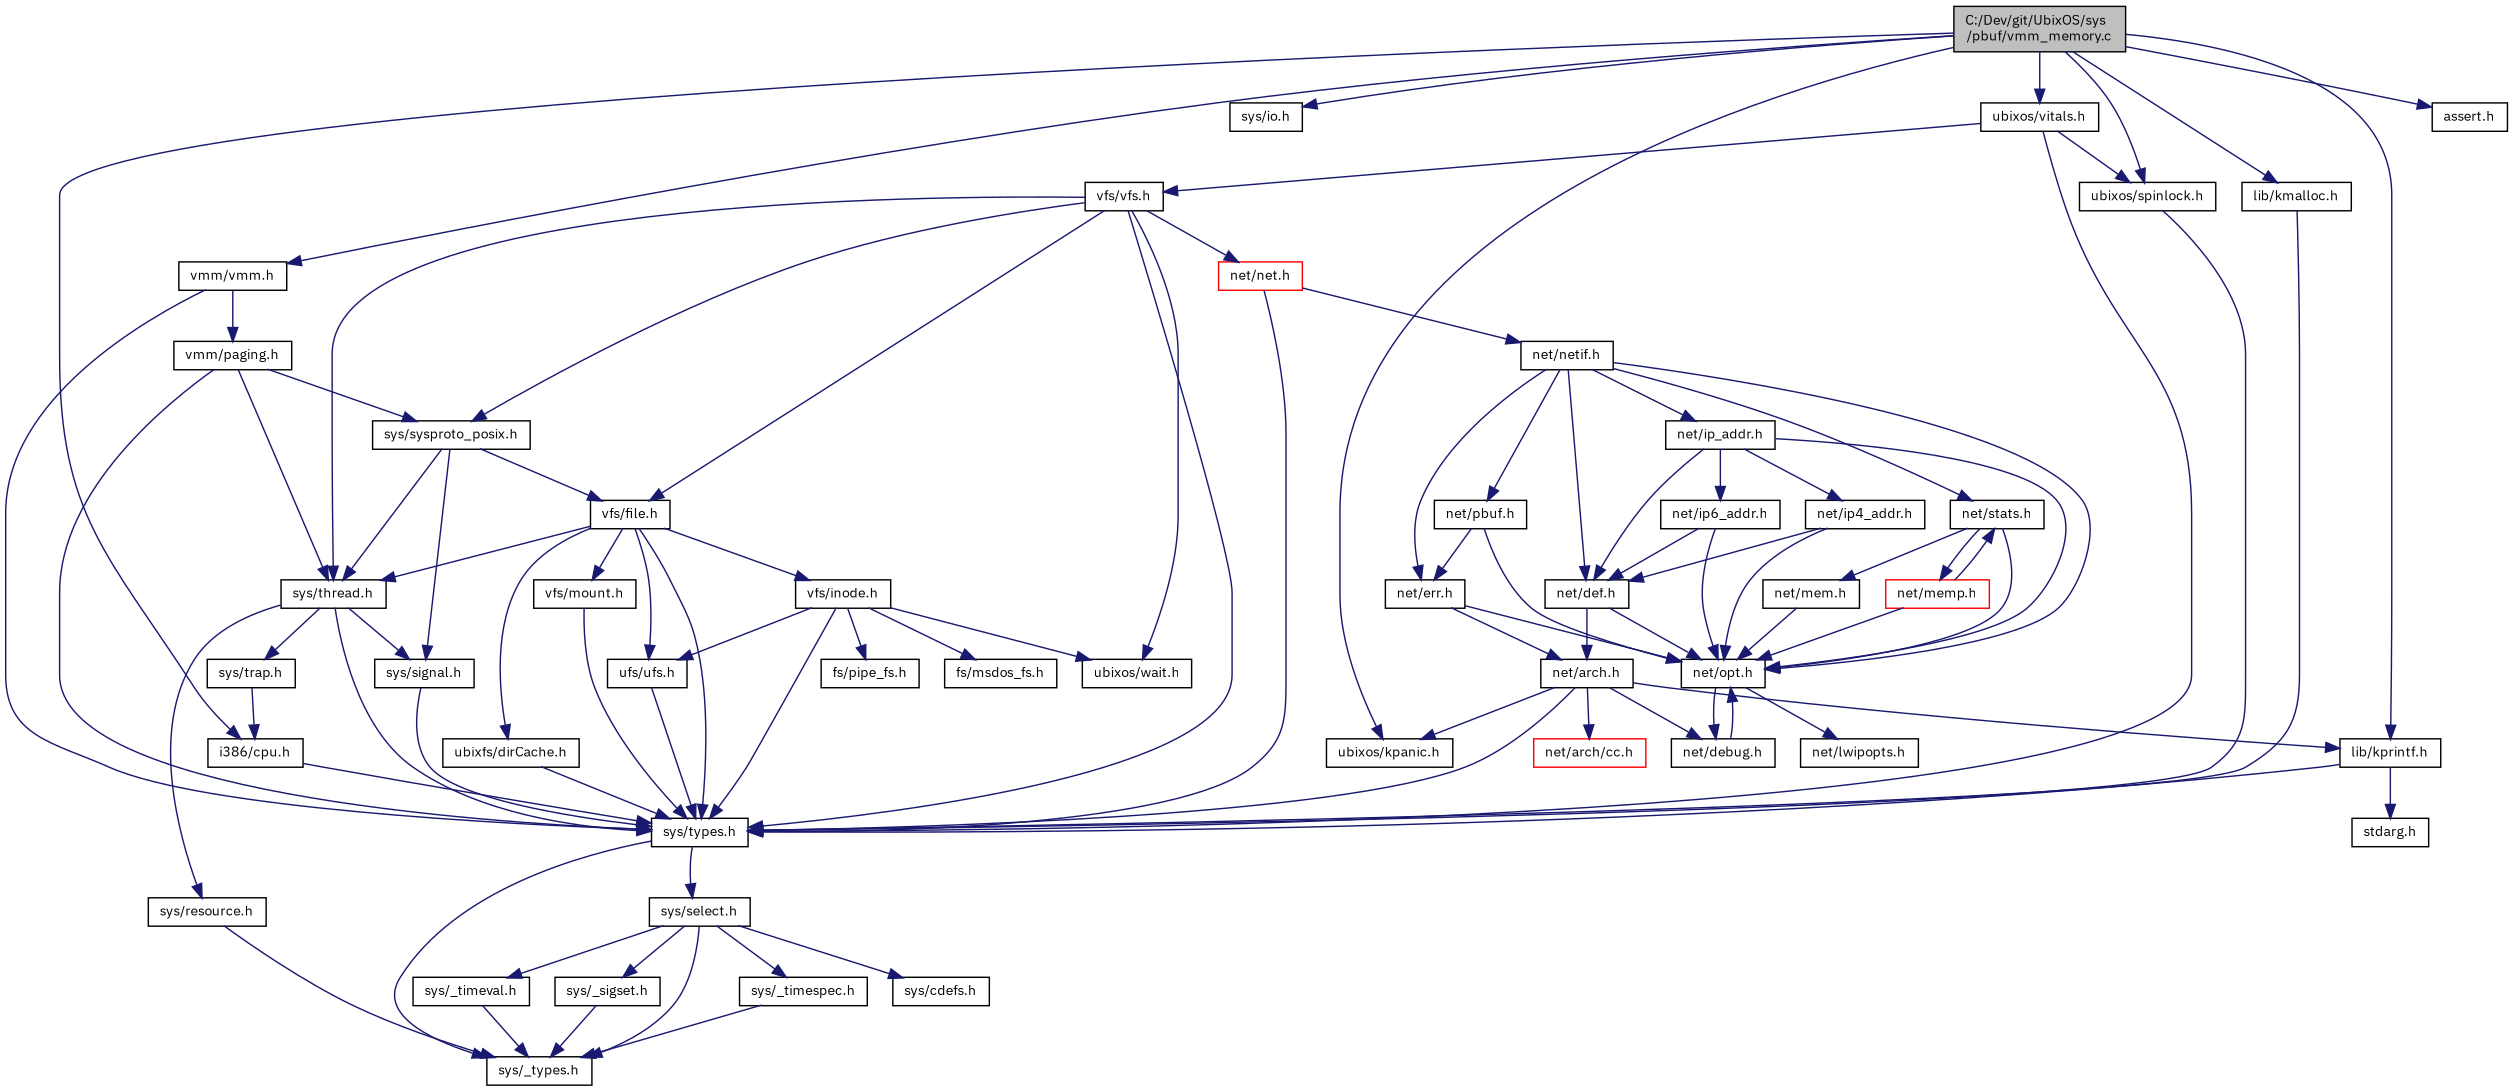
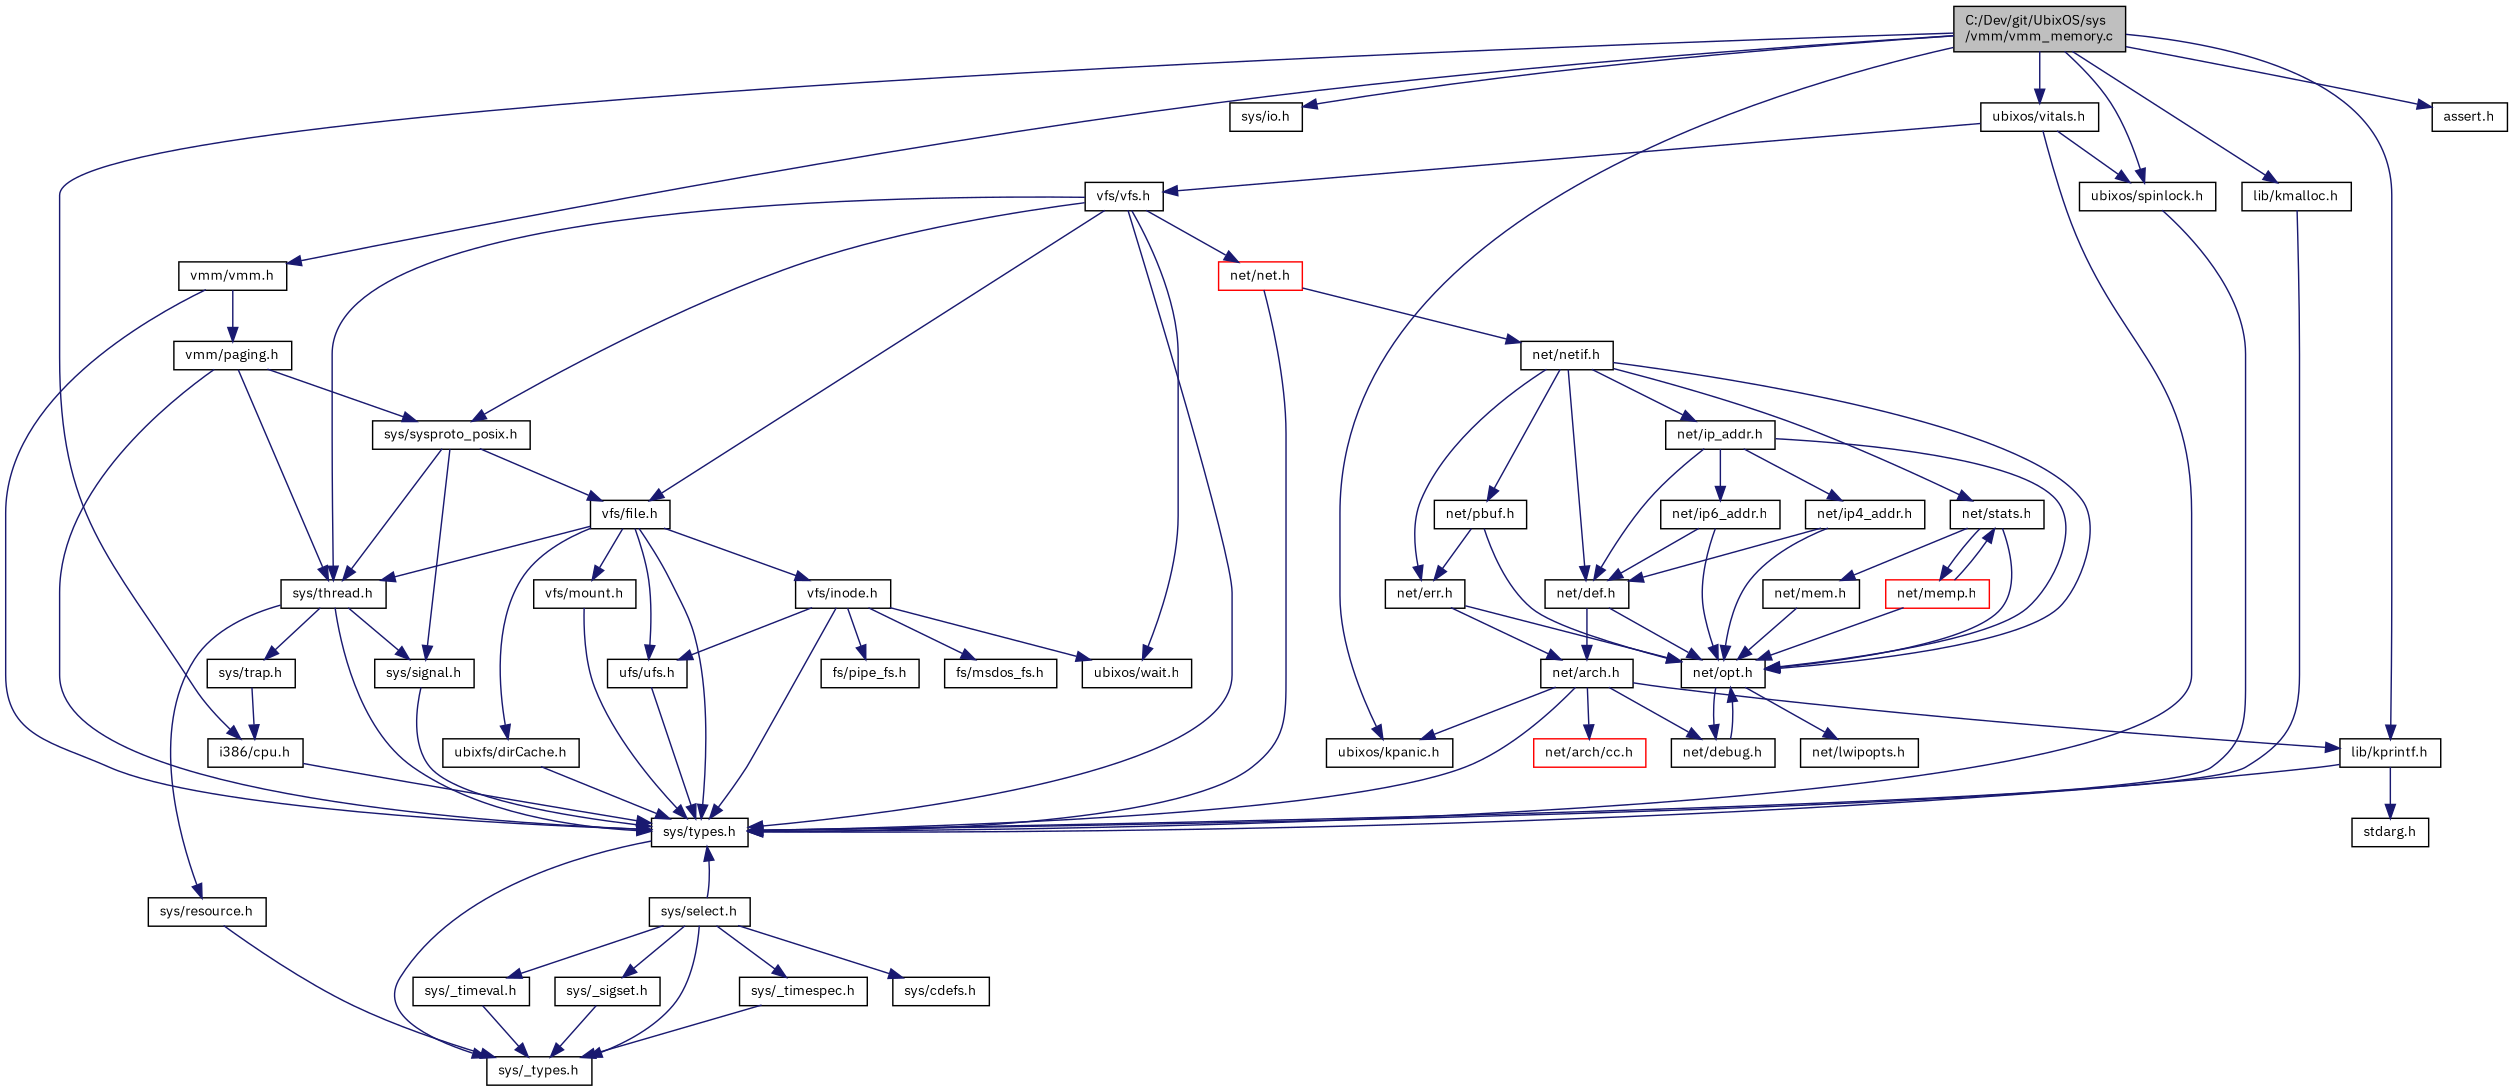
node "C:/Dev/git/UbixOS/sys /pbuf/vmm_memory.c": label "C:/Dev/git/UbixOS/sys /pbuf/vmm_memory.c" -> "C:/Dev/git/UbixOS/sys /vmm/vmm_memory.c"
edge "sys/types.h" -> "sys/select.h": reversed
